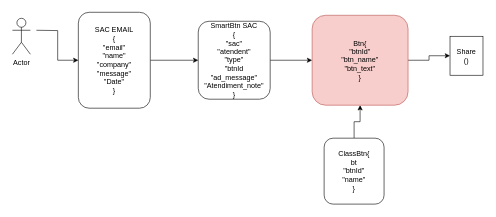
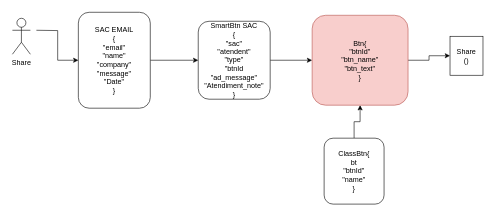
node "Actor": label "Actor" -> "Share"
